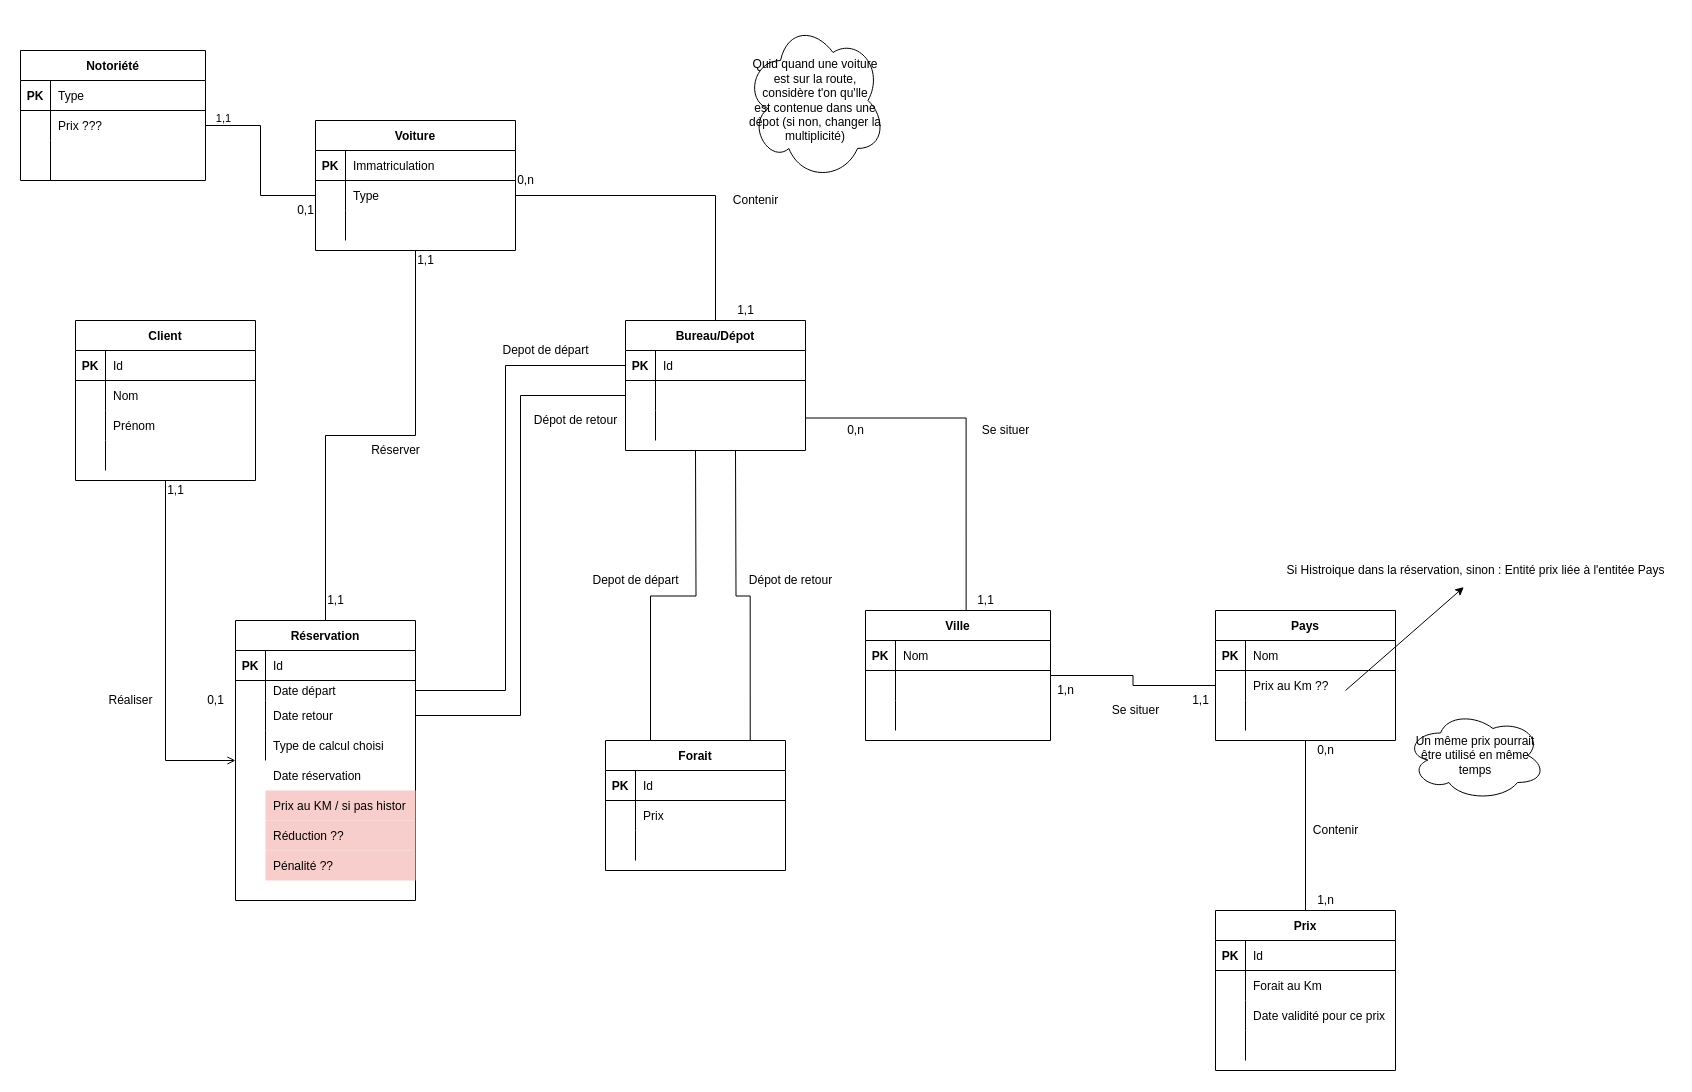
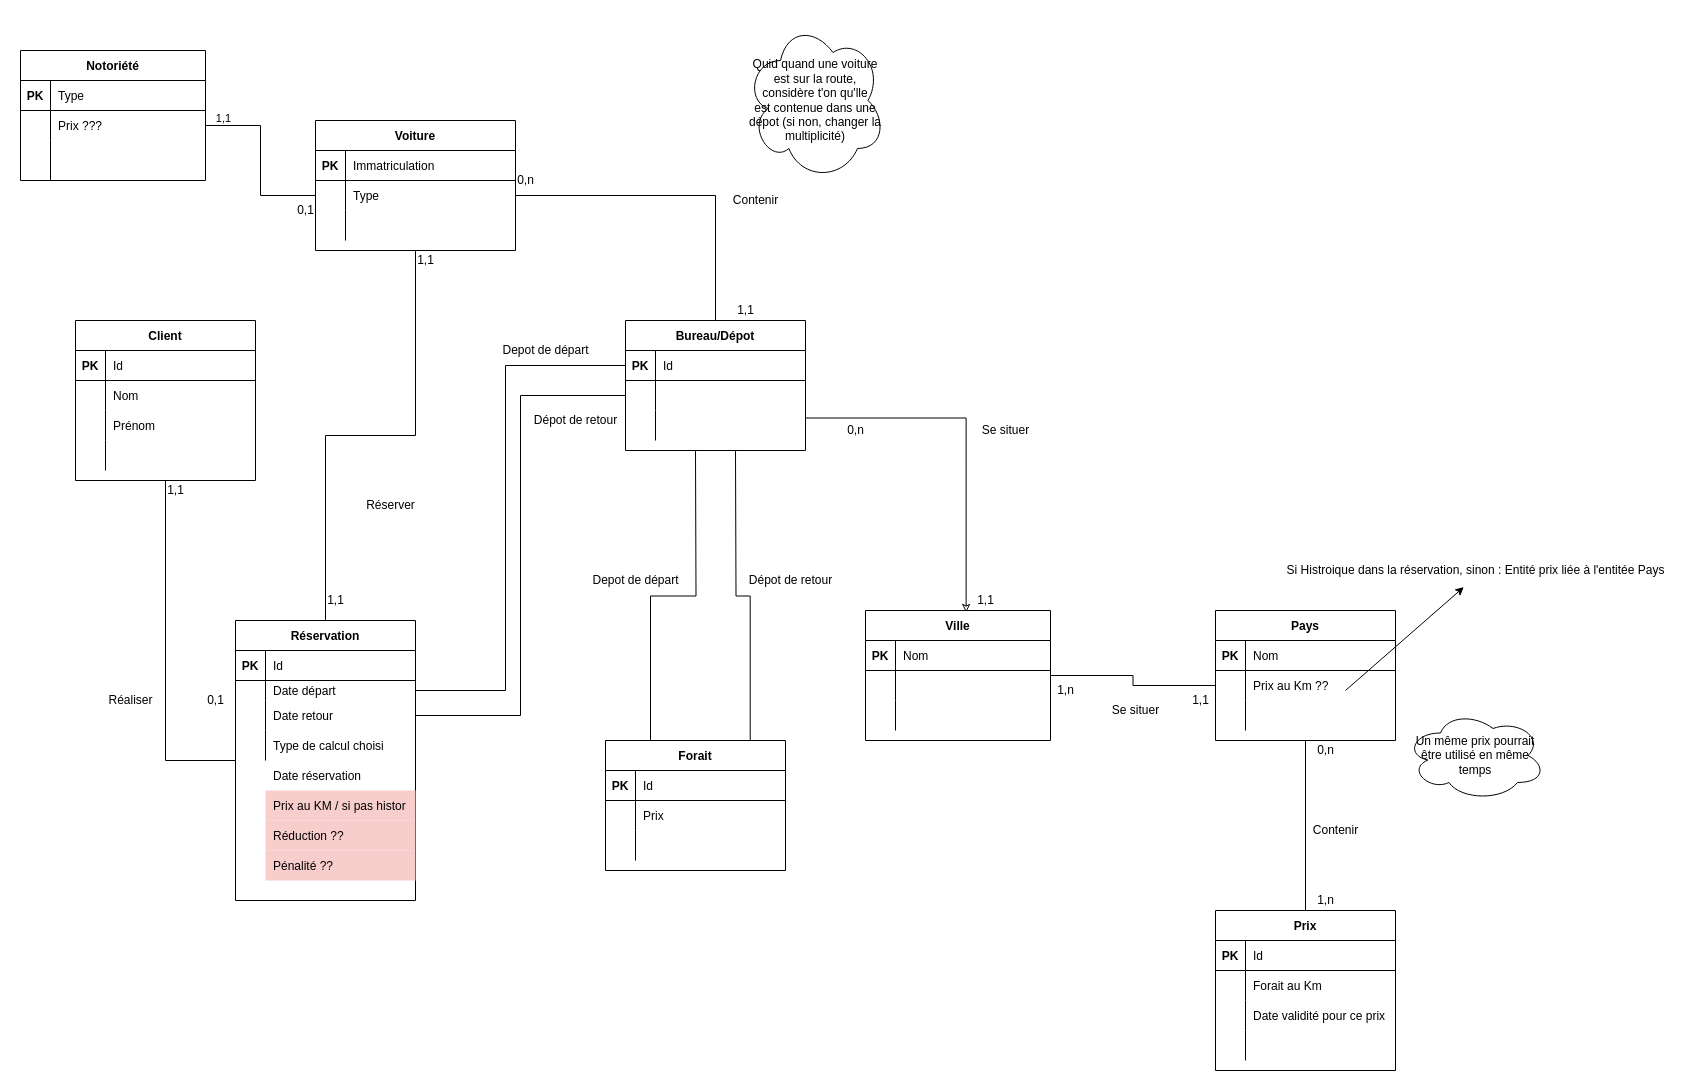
node "Réserver": moved (396, 451) -> (391, 506)
edge "Bureau/Dépot" -- "Ville": arrowhead none -> classic
edge "Client" -> "Réservation": arrowhead open -> none
